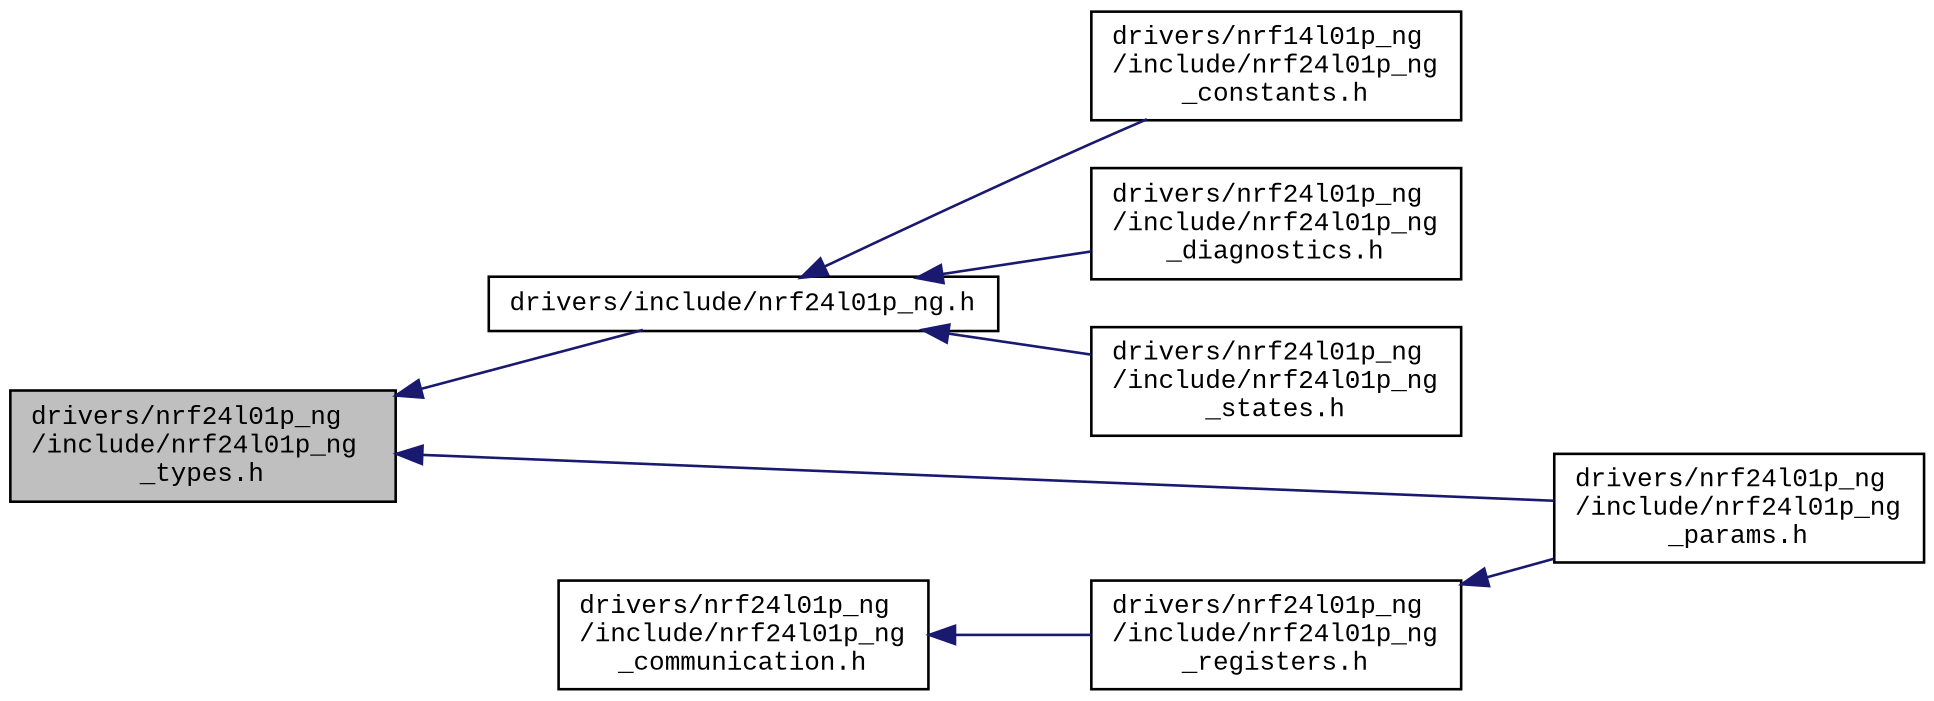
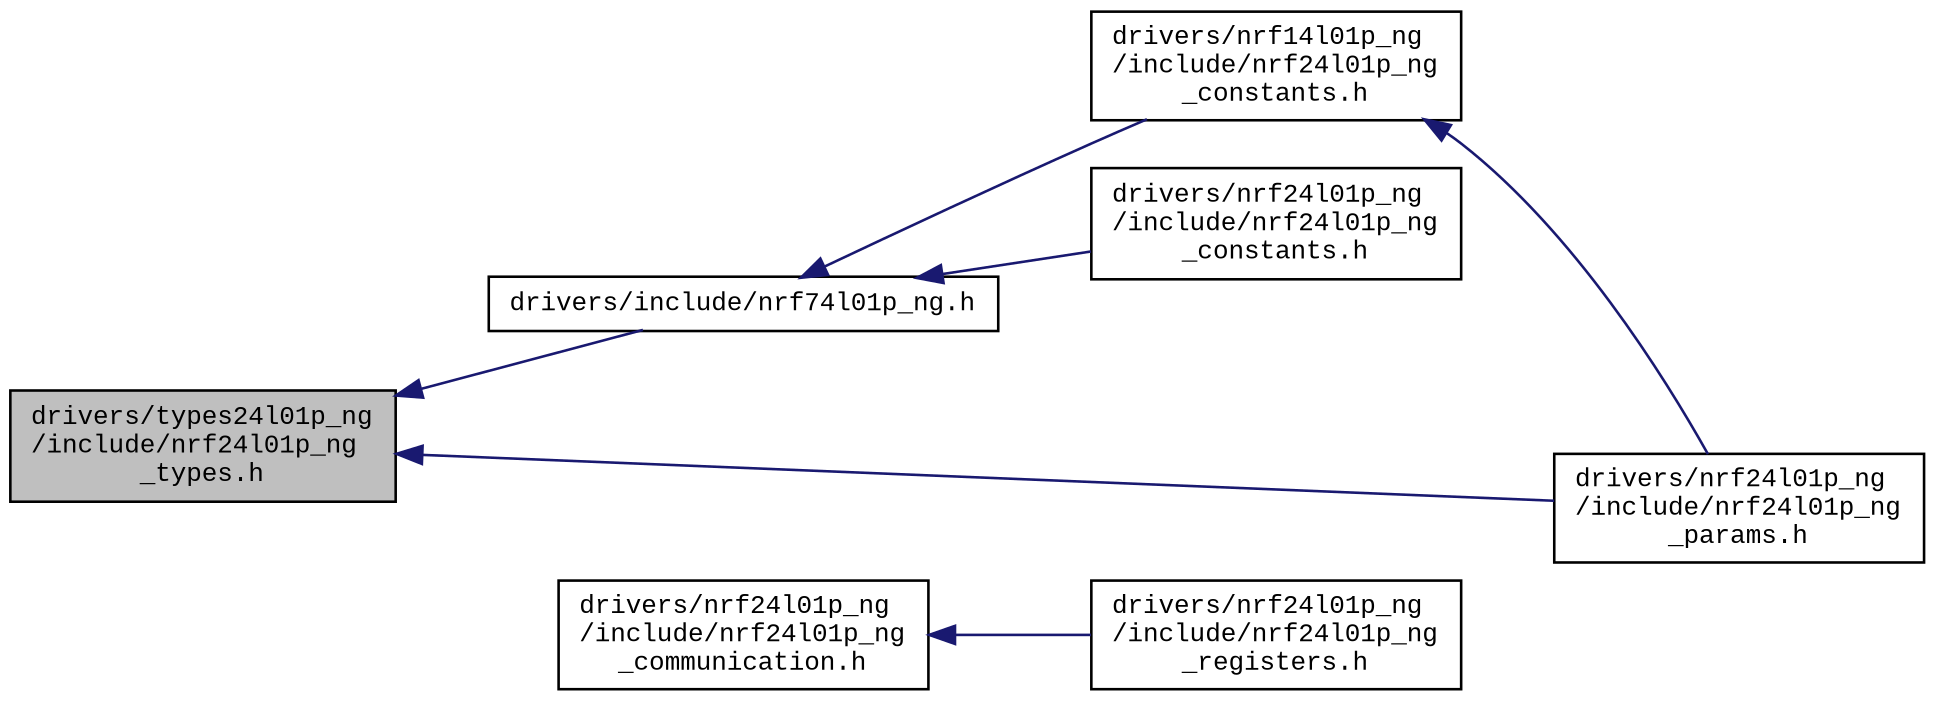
node "drivers/nrf24l01p_ng /include/nrf24l01p_ng _diagnostics.h": label "drivers/nrf24l01p_ng /include/nrf24l01p_ng _diagnostics.h" -> "drivers/nrf24l01p_ng /include/nrf24l01p_ng _constants.h"
node "drivers/include/nrf24l01p_ng.h": label "drivers/include/nrf24l01p_ng.h" -> "drivers/include/nrf74l01p_ng.h"
node "drivers/nrf24l01p_ng /include/nrf24l01p_ng _states.h": removed
node "drivers/nrf24l01p_ng /include/nrf24l01p_ng _types.h": label "drivers/nrf24l01p_ng /include/nrf24l01p_ng _types.h" -> "drivers/types24l01p_ng /include/nrf24l01p_ng _types.h"
edge "drivers/nrf24l01p_ng /include/nrf24l01p_ng _params.h" -> "drivers/nrf24l01p_ng /include/nrf24l01p_ng _registers.h": now "drivers/nrf24l01p_ng /include/nrf24l01p_ng _params.h" -> "drivers/nrf14l01p_ng /include/nrf24l01p_ng _constants.h"
